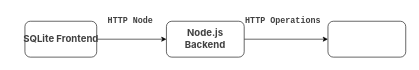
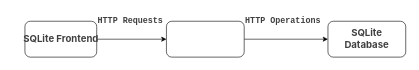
node "HTTP Node": label "HTTP Node" -> "HTTP Requests"
node "Node.js Backend": removed
node "SQLite Database": added
